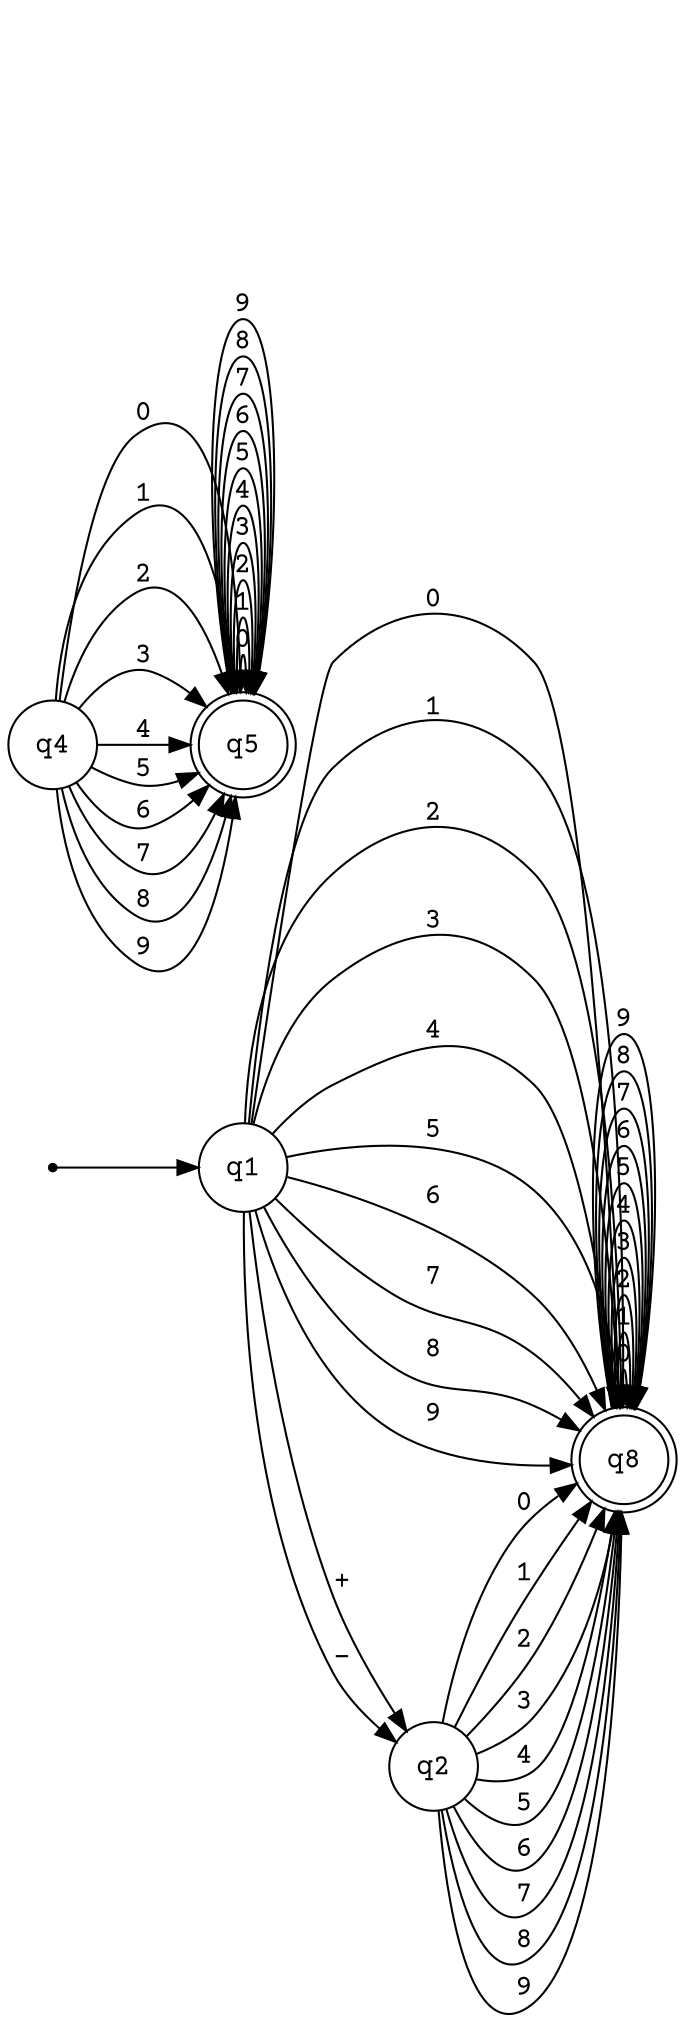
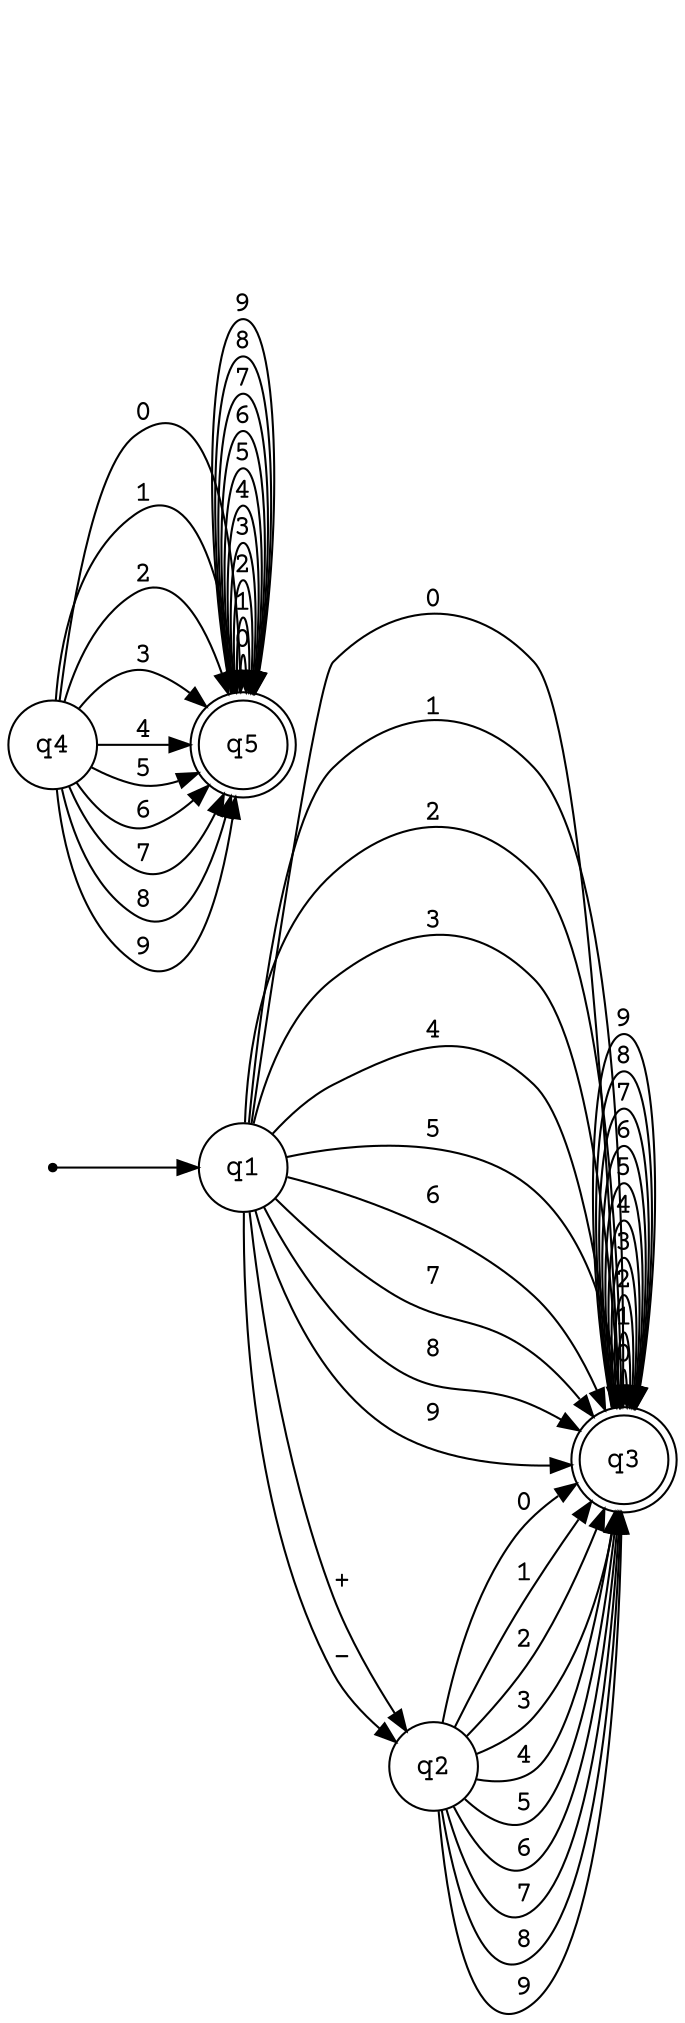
node "q8": label "q8" -> "q3"
